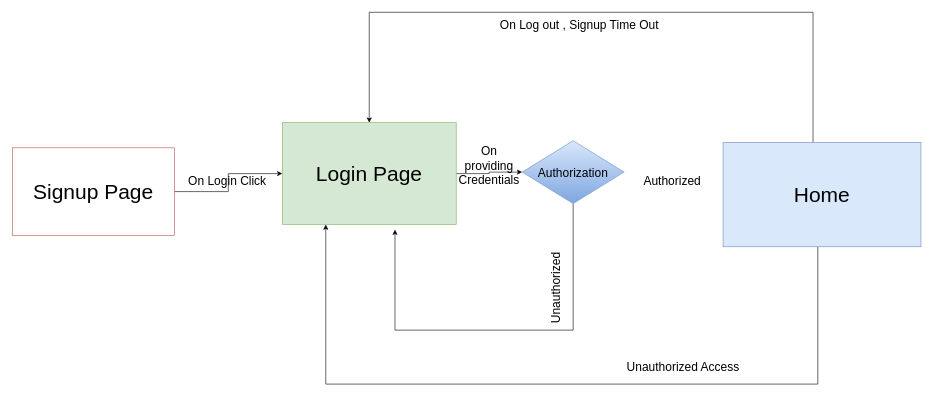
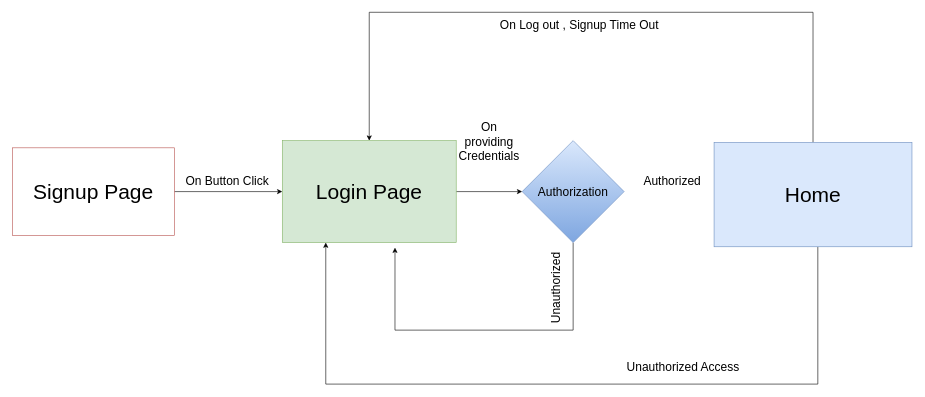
node "On providing Credentials": moved (489, 165) -> (489, 141)
node "Authorization": size 102x63 -> 102x102
node "Login Page": moved (369, 174) -> (369, 192)
node "On Login Click": label "On Login Click" -> "On Button Click"
node "Home": moved (822, 195) -> (813, 195)
